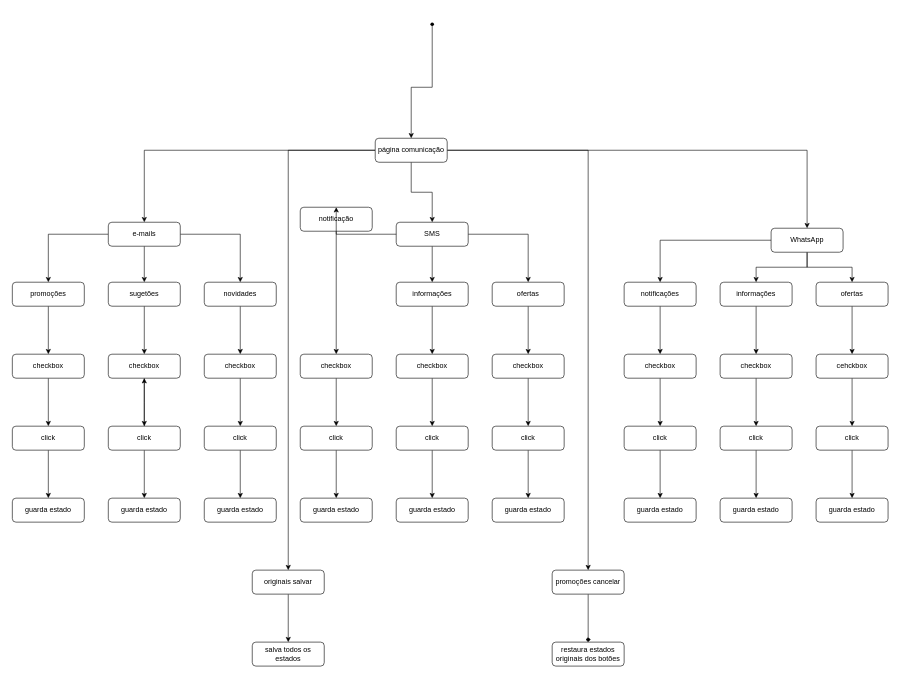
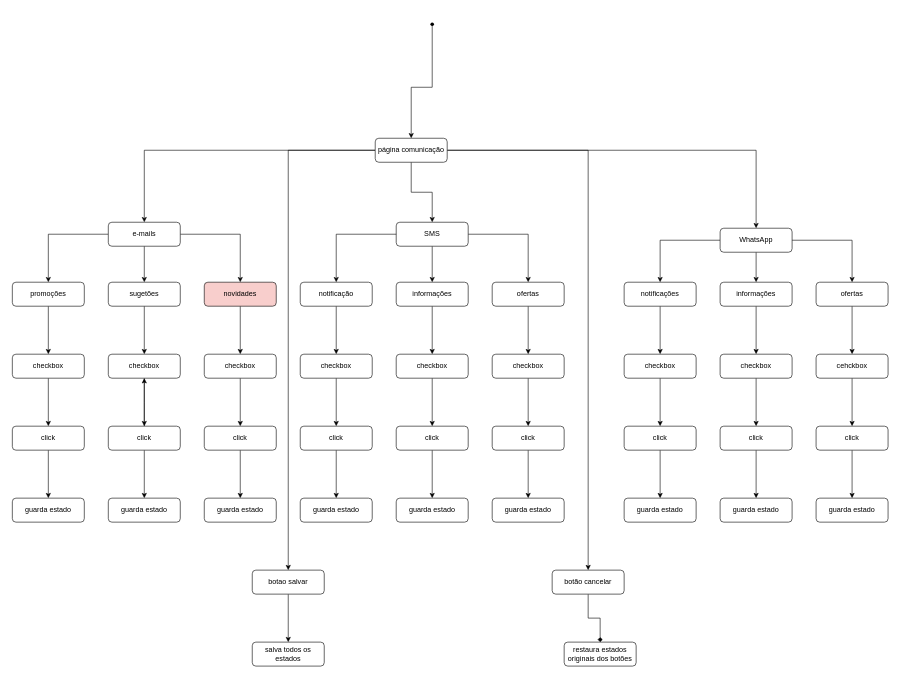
node "notificação": moved (336, 219) -> (336, 294)
node "WhatsApp": moved (807, 240) -> (756, 240)
node "novidades": fillcolor #ffffff -> #f8cecc
node "originais salvar": label "originais salvar" -> "botao salvar"
node "promoções cancelar": label "promoções cancelar" -> "botão cancelar"
node "restaura estados originais dos botões": moved (588, 654) -> (600, 654)
